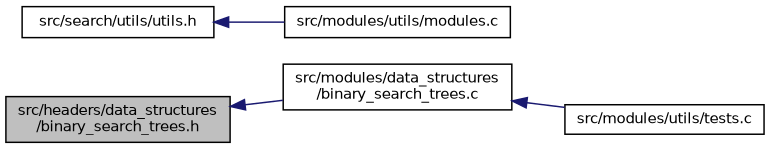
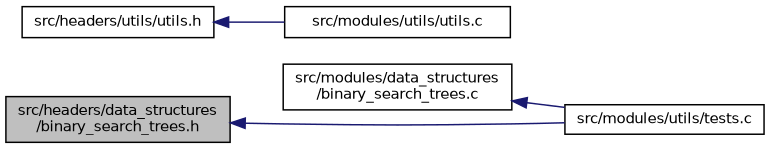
node "src/search/utils/utils.h": label "src/search/utils/utils.h" -> "src/headers/utils/utils.h"
node "src/modules/utils/modules.c": label "src/modules/utils/modules.c" -> "src/modules/utils/utils.c"
edge "src/modules/data_structures /binary_search_trees.c" -> "src/headers/data_structures /binary_search_trees.h": now "src/modules/utils/tests.c" -> "src/headers/data_structures /binary_search_trees.h"
